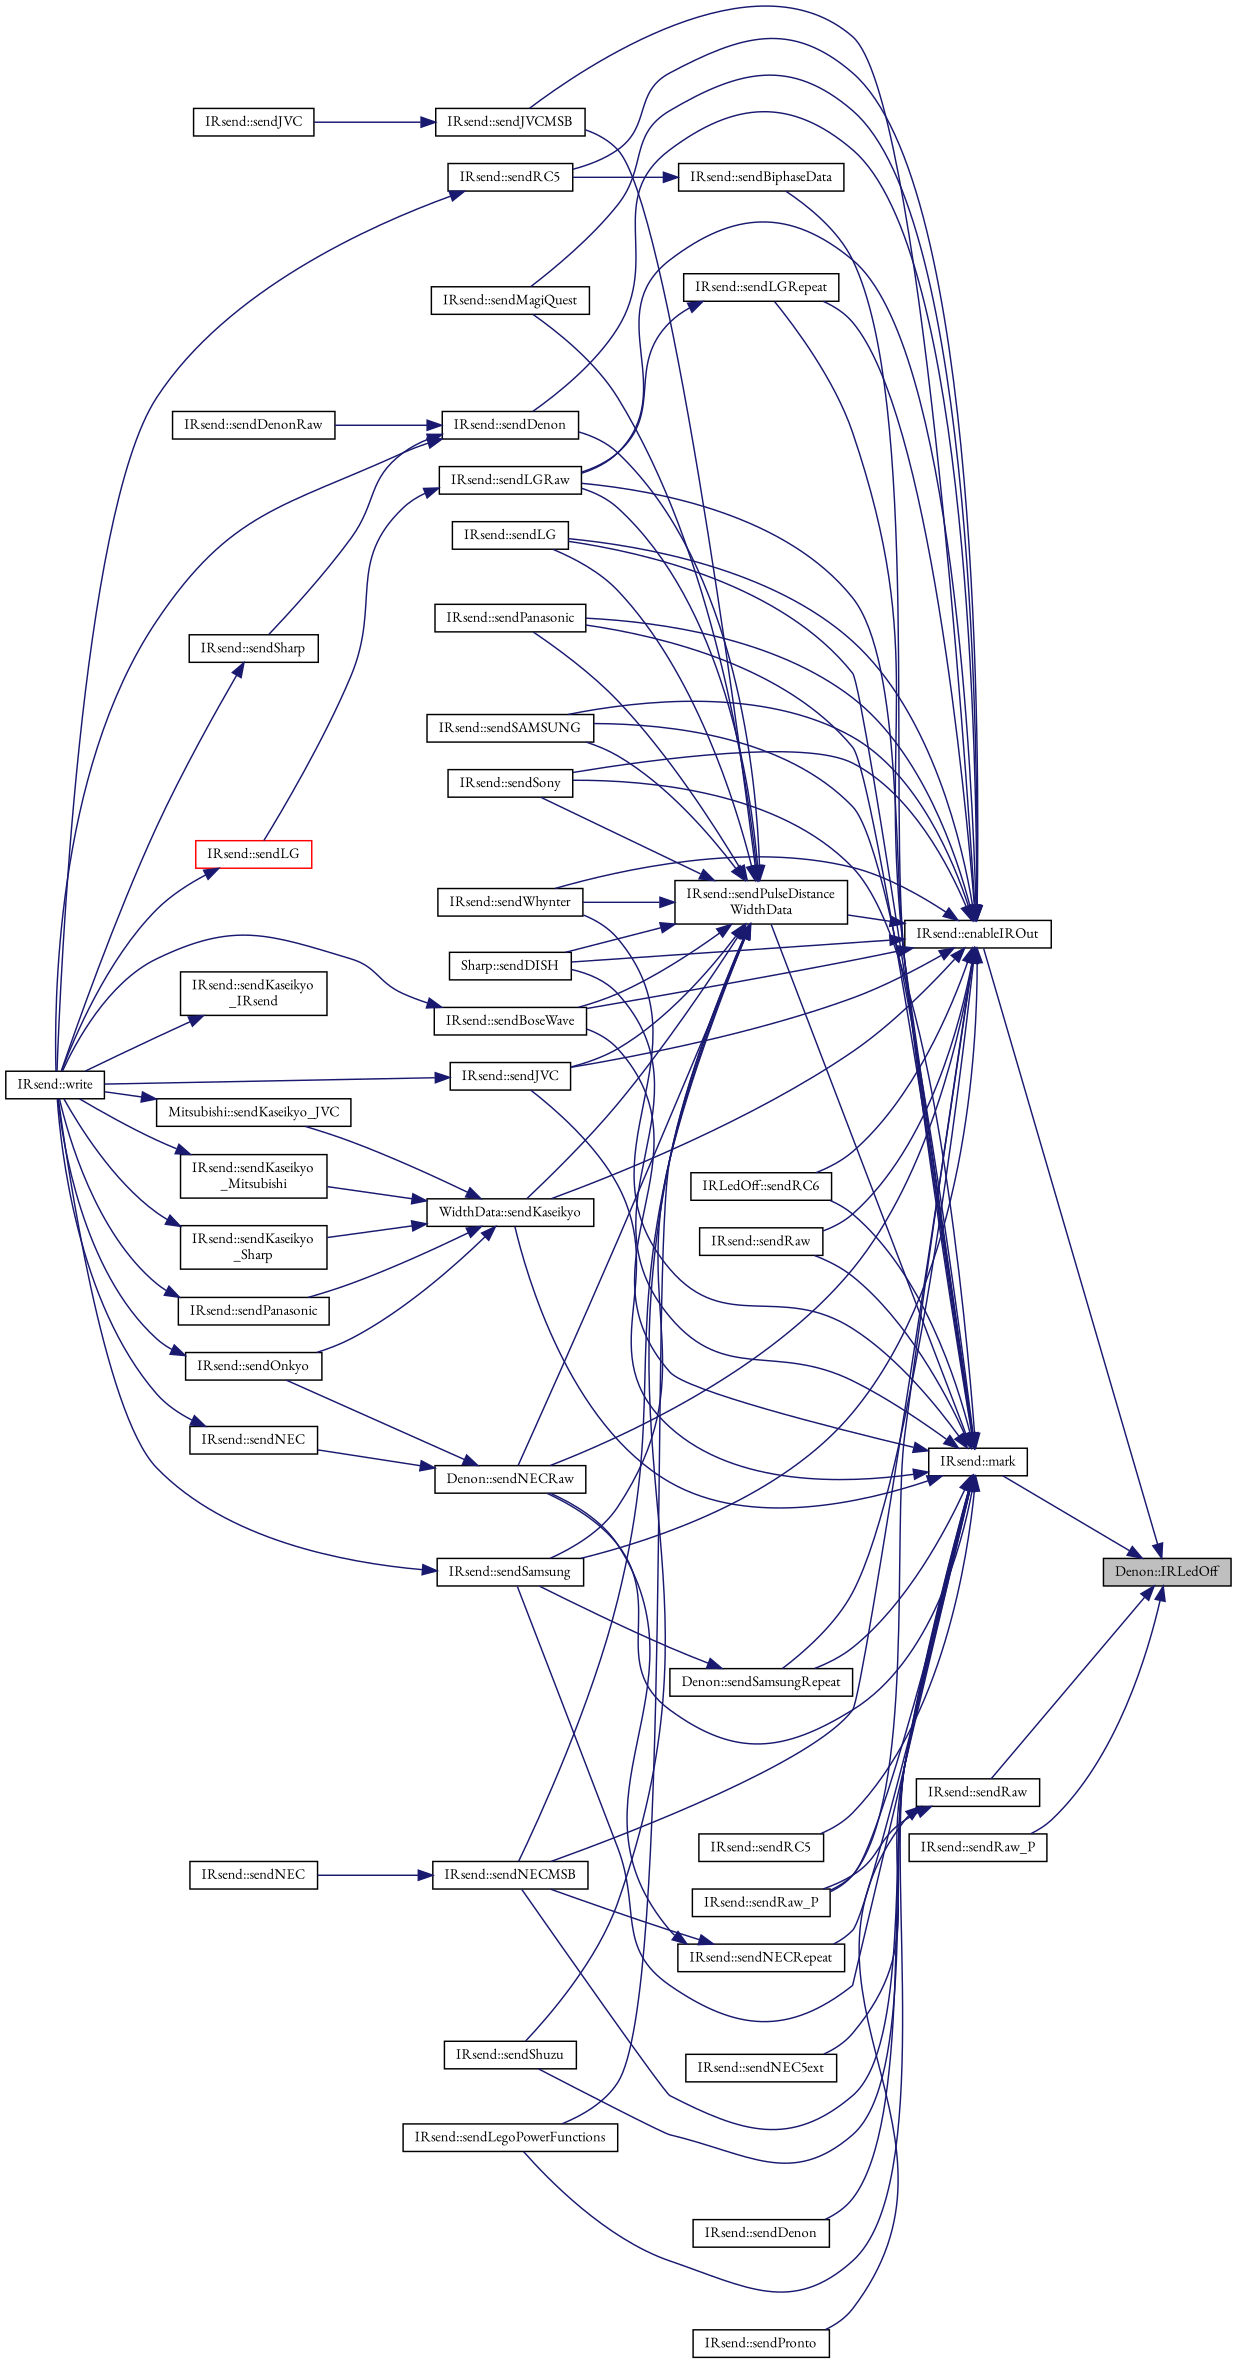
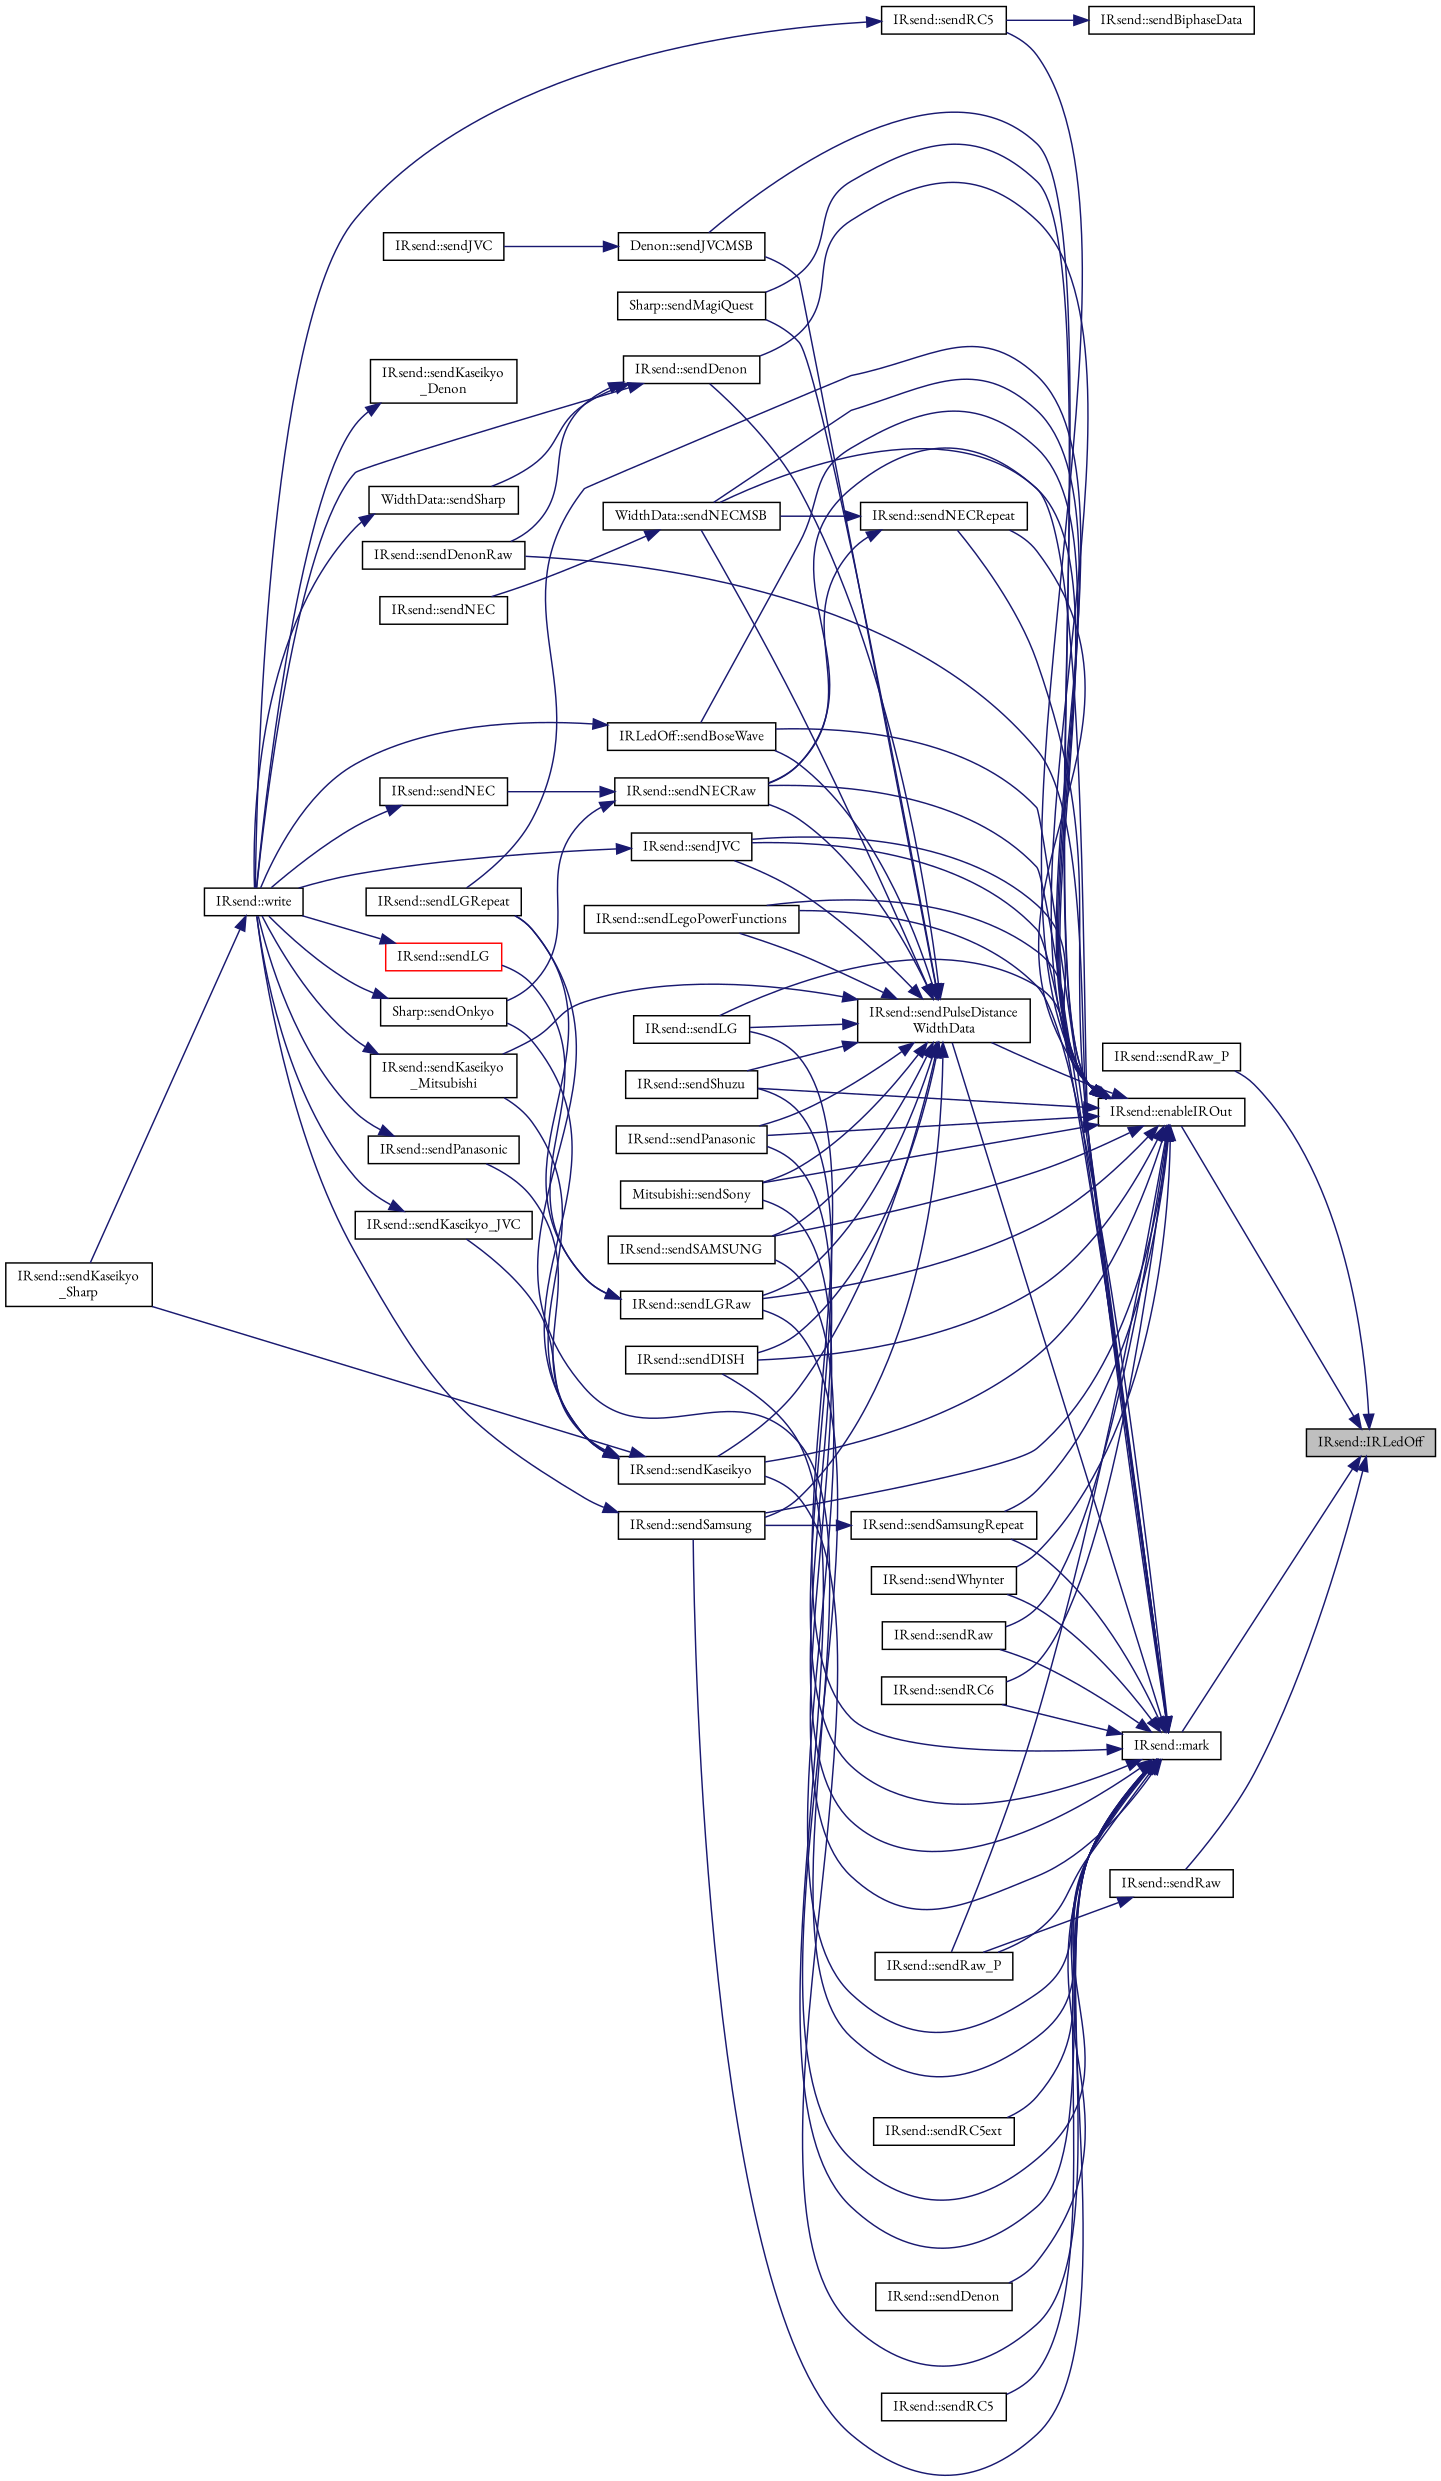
node "IRsend::sendJVCMSB": label "IRsend::sendJVCMSB" -> "Denon::sendJVCMSB"
node "IRsend::sendMagiQuest": label "IRsend::sendMagiQuest" -> "Sharp::sendMagiQuest"
edge "IRsend::sendLGRaw" -> "IRsend::sendLGRepeat": reversed
edge "IRsend::sendBiphaseData" -> "IRsend::mark": now "IRsend::sendDenonRaw" -> "IRsend::mark"
node "IRsend::sendSharp": label "IRsend::sendSharp" -> "WidthData::sendSharp"
edge "IRsend::sendNECRepeat" -> "IRsend::enableIROut": added
node "IRsend::sendSony": label "IRsend::sendSony" -> "Mitsubishi::sendSony"
edge "IRsend::sendWhynter" -> "IRsend::sendPulseDistance WidthData": now "IRsend::sendKaseikyo _Mitsubishi" -> "IRsend::sendPulseDistance WidthData"
edge "IRsend::sendLegoPowerFunctions" -> "IRsend::enableIROut": added
node "Sharp::sendDISH": label "Sharp::sendDISH" -> "IRsend::sendDISH"
node "IRsend::sendKaseikyo _IRsend": label "IRsend::sendKaseikyo _IRsend" -> "IRsend::sendKaseikyo _Denon"
node "IRsend::sendBoseWave": label "IRsend::sendBoseWave" -> "IRLedOff::sendBoseWave"
edge "IRsend::sendShuzu" -> "IRsend::enableIROut": added
node "Mitsubishi::sendKaseikyo_JVC": label "Mitsubishi::sendKaseikyo_JVC" -> "IRsend::sendKaseikyo_JVC"
edge "IRsend::write" -> "IRsend::sendKaseikyo _Sharp": reversed
node "IRLedOff::sendRC6": label "IRLedOff::sendRC6" -> "IRsend::sendRC6"
node "WidthData::sendKaseikyo": label "WidthData::sendKaseikyo" -> "IRsend::sendKaseikyo"
node "IRsend::sendOnkyo": label "IRsend::sendOnkyo" -> "Sharp::sendOnkyo"
node "Denon::sendNECRaw": label "Denon::sendNECRaw" -> "IRsend::sendNECRaw"
node "Denon::IRLedOff": label "Denon::IRLedOff" -> "IRsend::IRLedOff"
node "Denon::sendSamsungRepeat": label "Denon::sendSamsungRepeat" -> "IRsend::sendSamsungRepeat"
node "IRsend::sendNECMSB": label "IRsend::sendNECMSB" -> "WidthData::sendNECMSB"
node "IRsend::sendNEC5ext": label "IRsend::sendNEC5ext" -> "IRsend::sendRC5ext"
node "IRsend::sendPronto": removed
